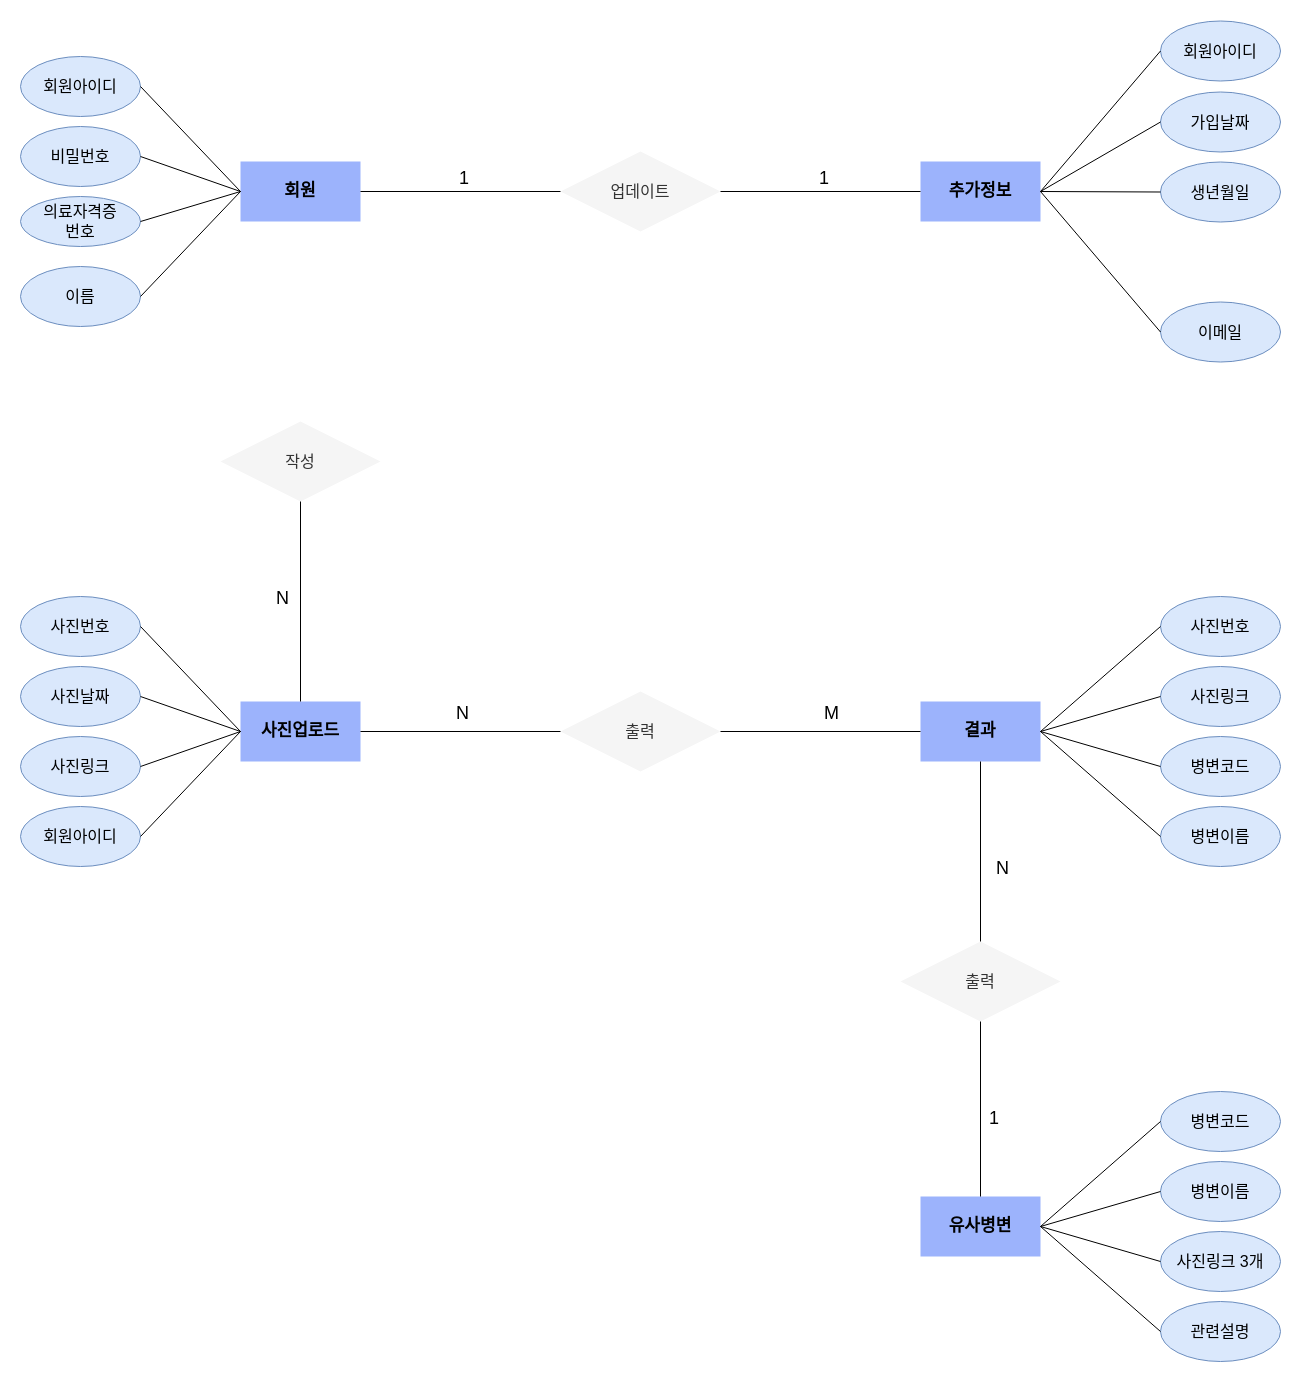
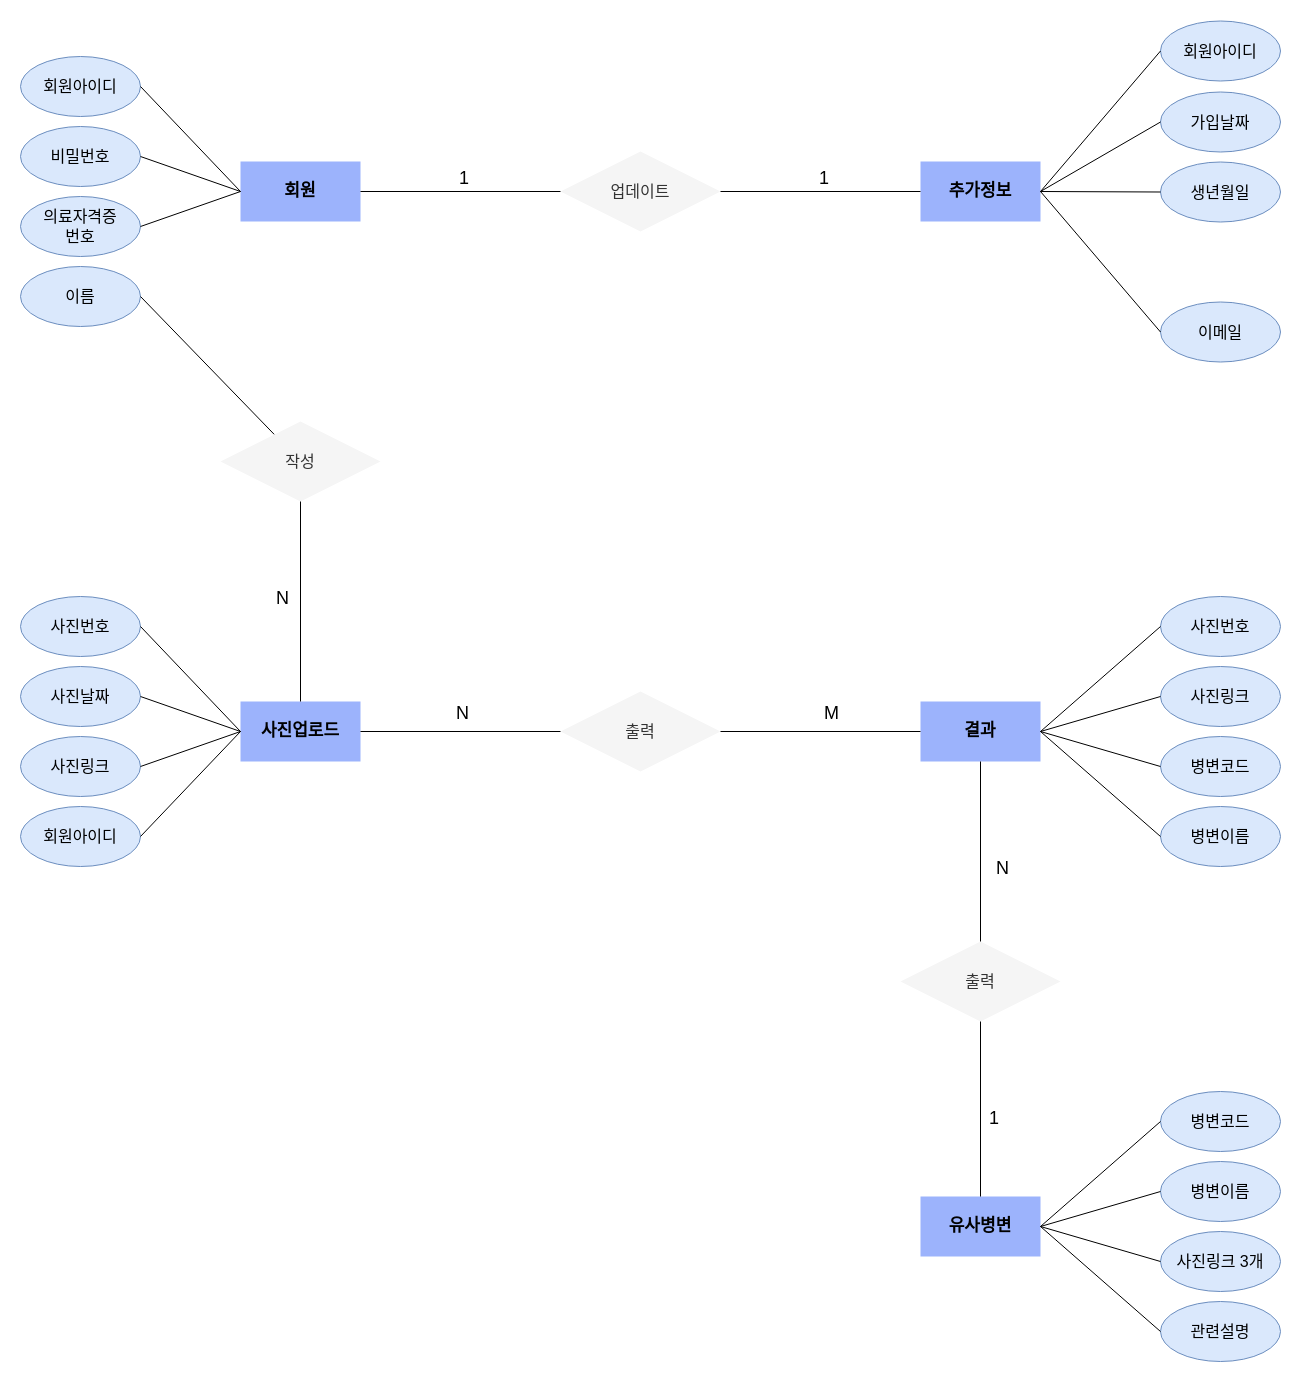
node "의료자격증 번호": size 120x50 -> 120x60
edge "회원" -- "이름": now "작성" -- "이름"
